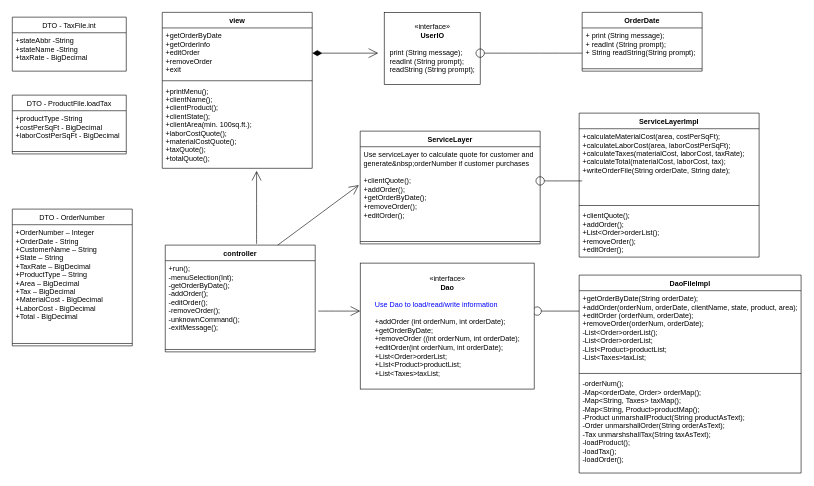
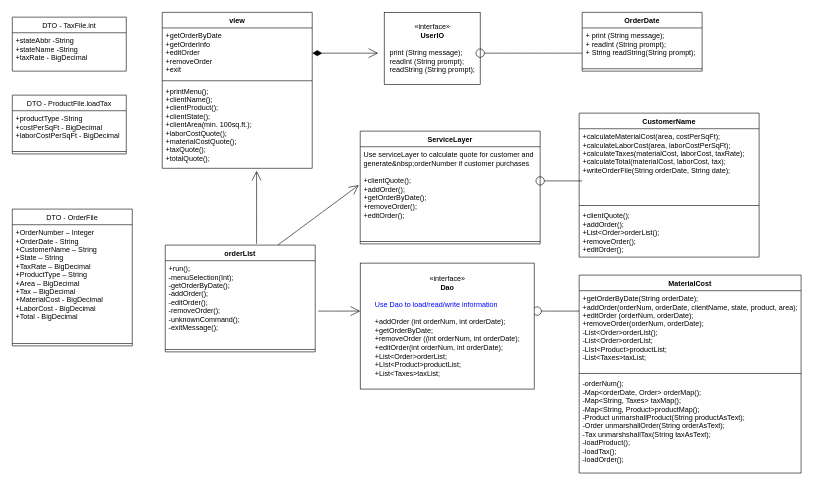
node "ServiceLayerImpl": label "ServiceLayerImpl" -> "CustomerName"
node "DTO - OrderNumber": label "DTO - OrderNumber" -> "DTO - OrderFile"
node "controller": label "controller" -> "orderList"
node "DaoFileImpl": label "DaoFileImpl" -> "MaterialCost"
